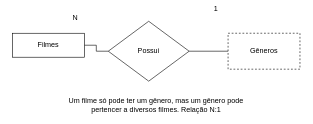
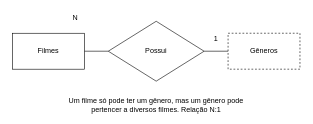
node "1": moved (216, 9) -> (216, 39)
node "Filmes": size 72x24 -> 72x36
node "Possui": size 81x60 -> 96x60
